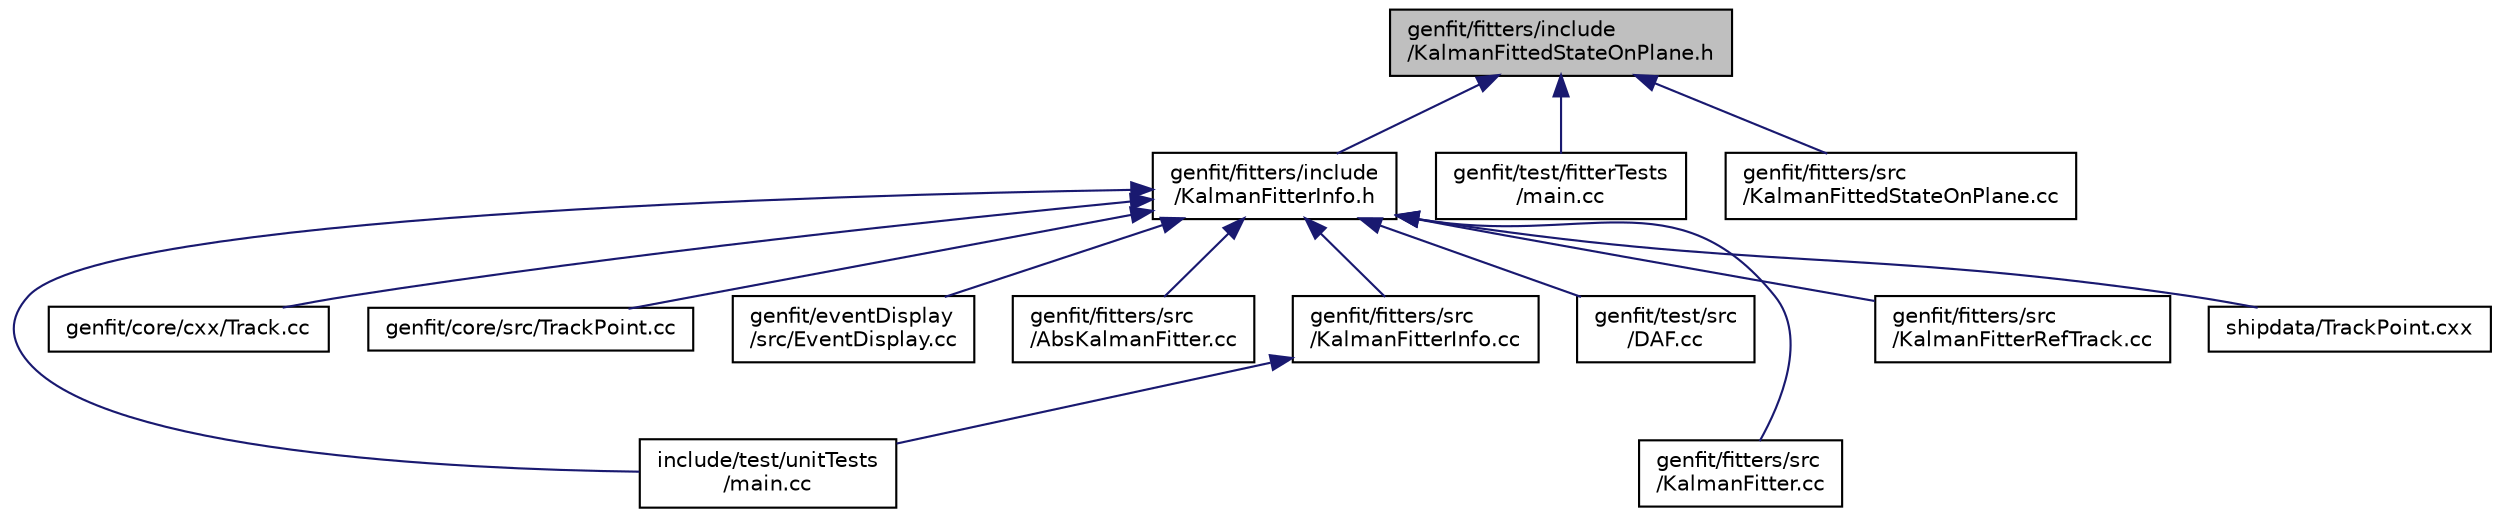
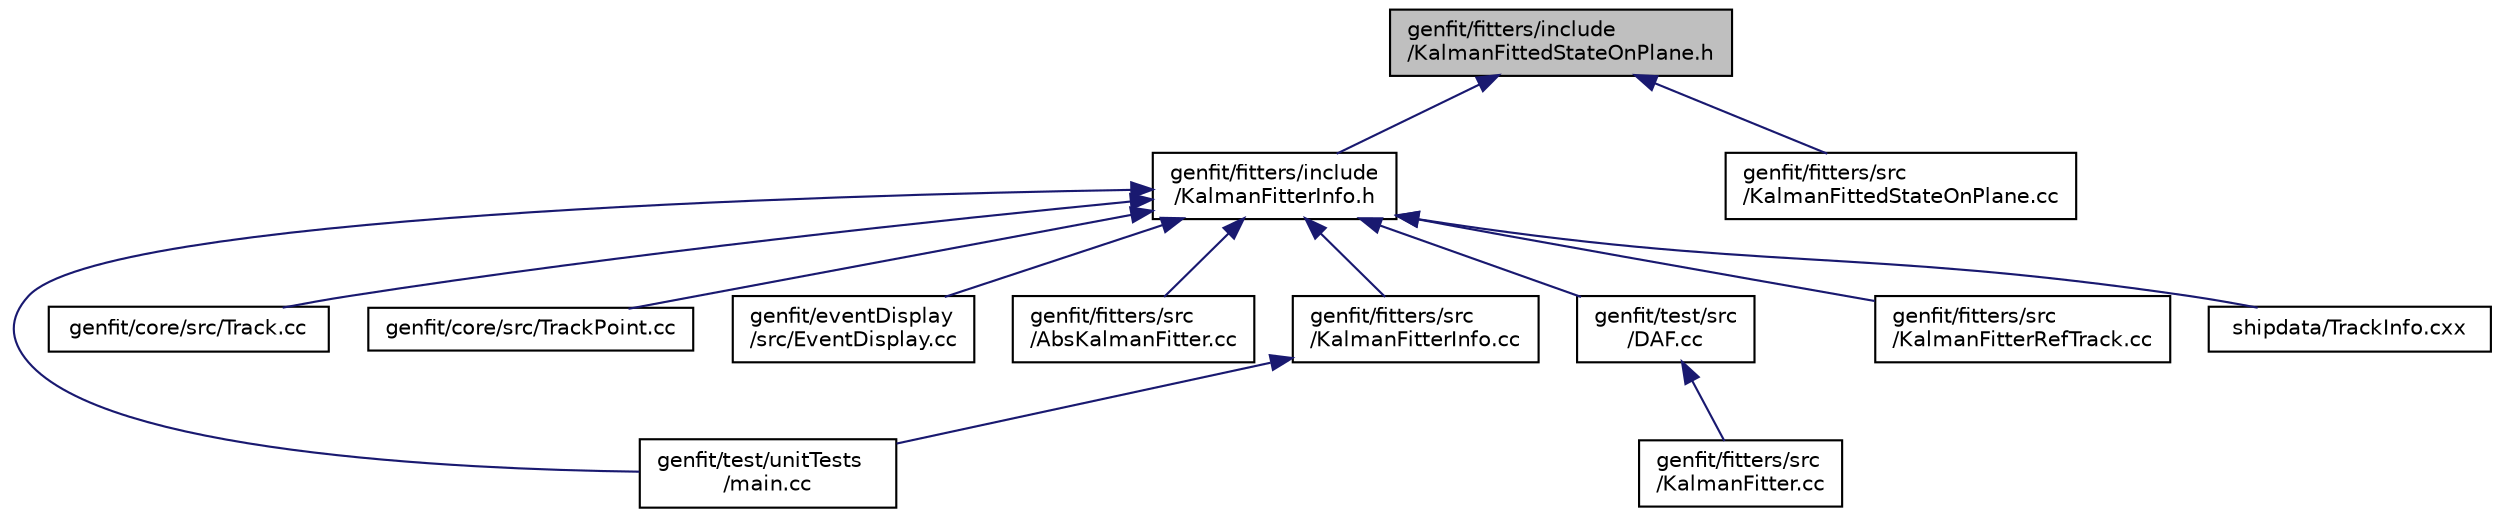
node "genfit/test/fitterTests /main.cc": removed
edge "genfit/fitters/src /KalmanFitter.cc" -> "genfit/fitters/include /KalmanFitterInfo.h": now "genfit/fitters/src /KalmanFitter.cc" -> "genfit/test/src /DAF.cc"
node "genfit/core/cxx/Track.cc": label "genfit/core/cxx/Track.cc" -> "genfit/core/src/Track.cc"
node "shipdata/TrackPoint.cxx": label "shipdata/TrackPoint.cxx" -> "shipdata/TrackInfo.cxx"
node "include/test/unitTests /main.cc": label "include/test/unitTests /main.cc" -> "genfit/test/unitTests /main.cc"
